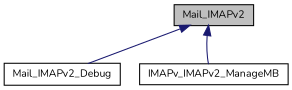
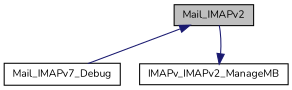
edge "IMAPv_IMAPv2_ManageMB" -> "Mail_IMAPv2": reversed
node "Mail_IMAPv2_Debug": label "Mail_IMAPv2_Debug" -> "Mail_IMAPv7_Debug"
